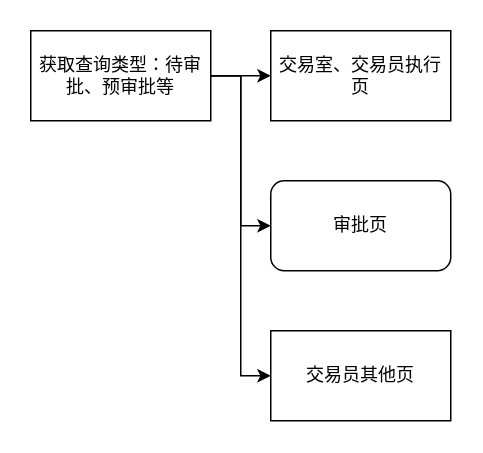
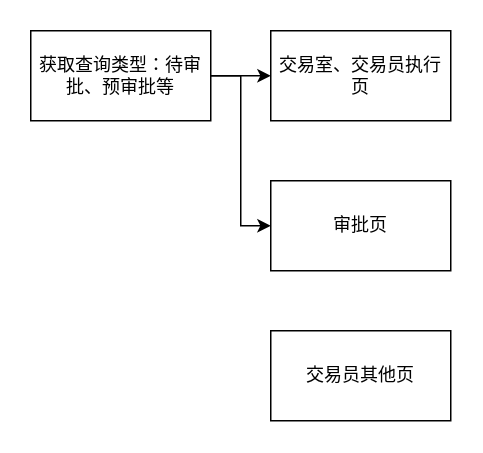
node "审批页": shape rounded rectangle -> rectangle
edge "获取查询类型：待审批、预审批等" -> "交易员其他页": removed
